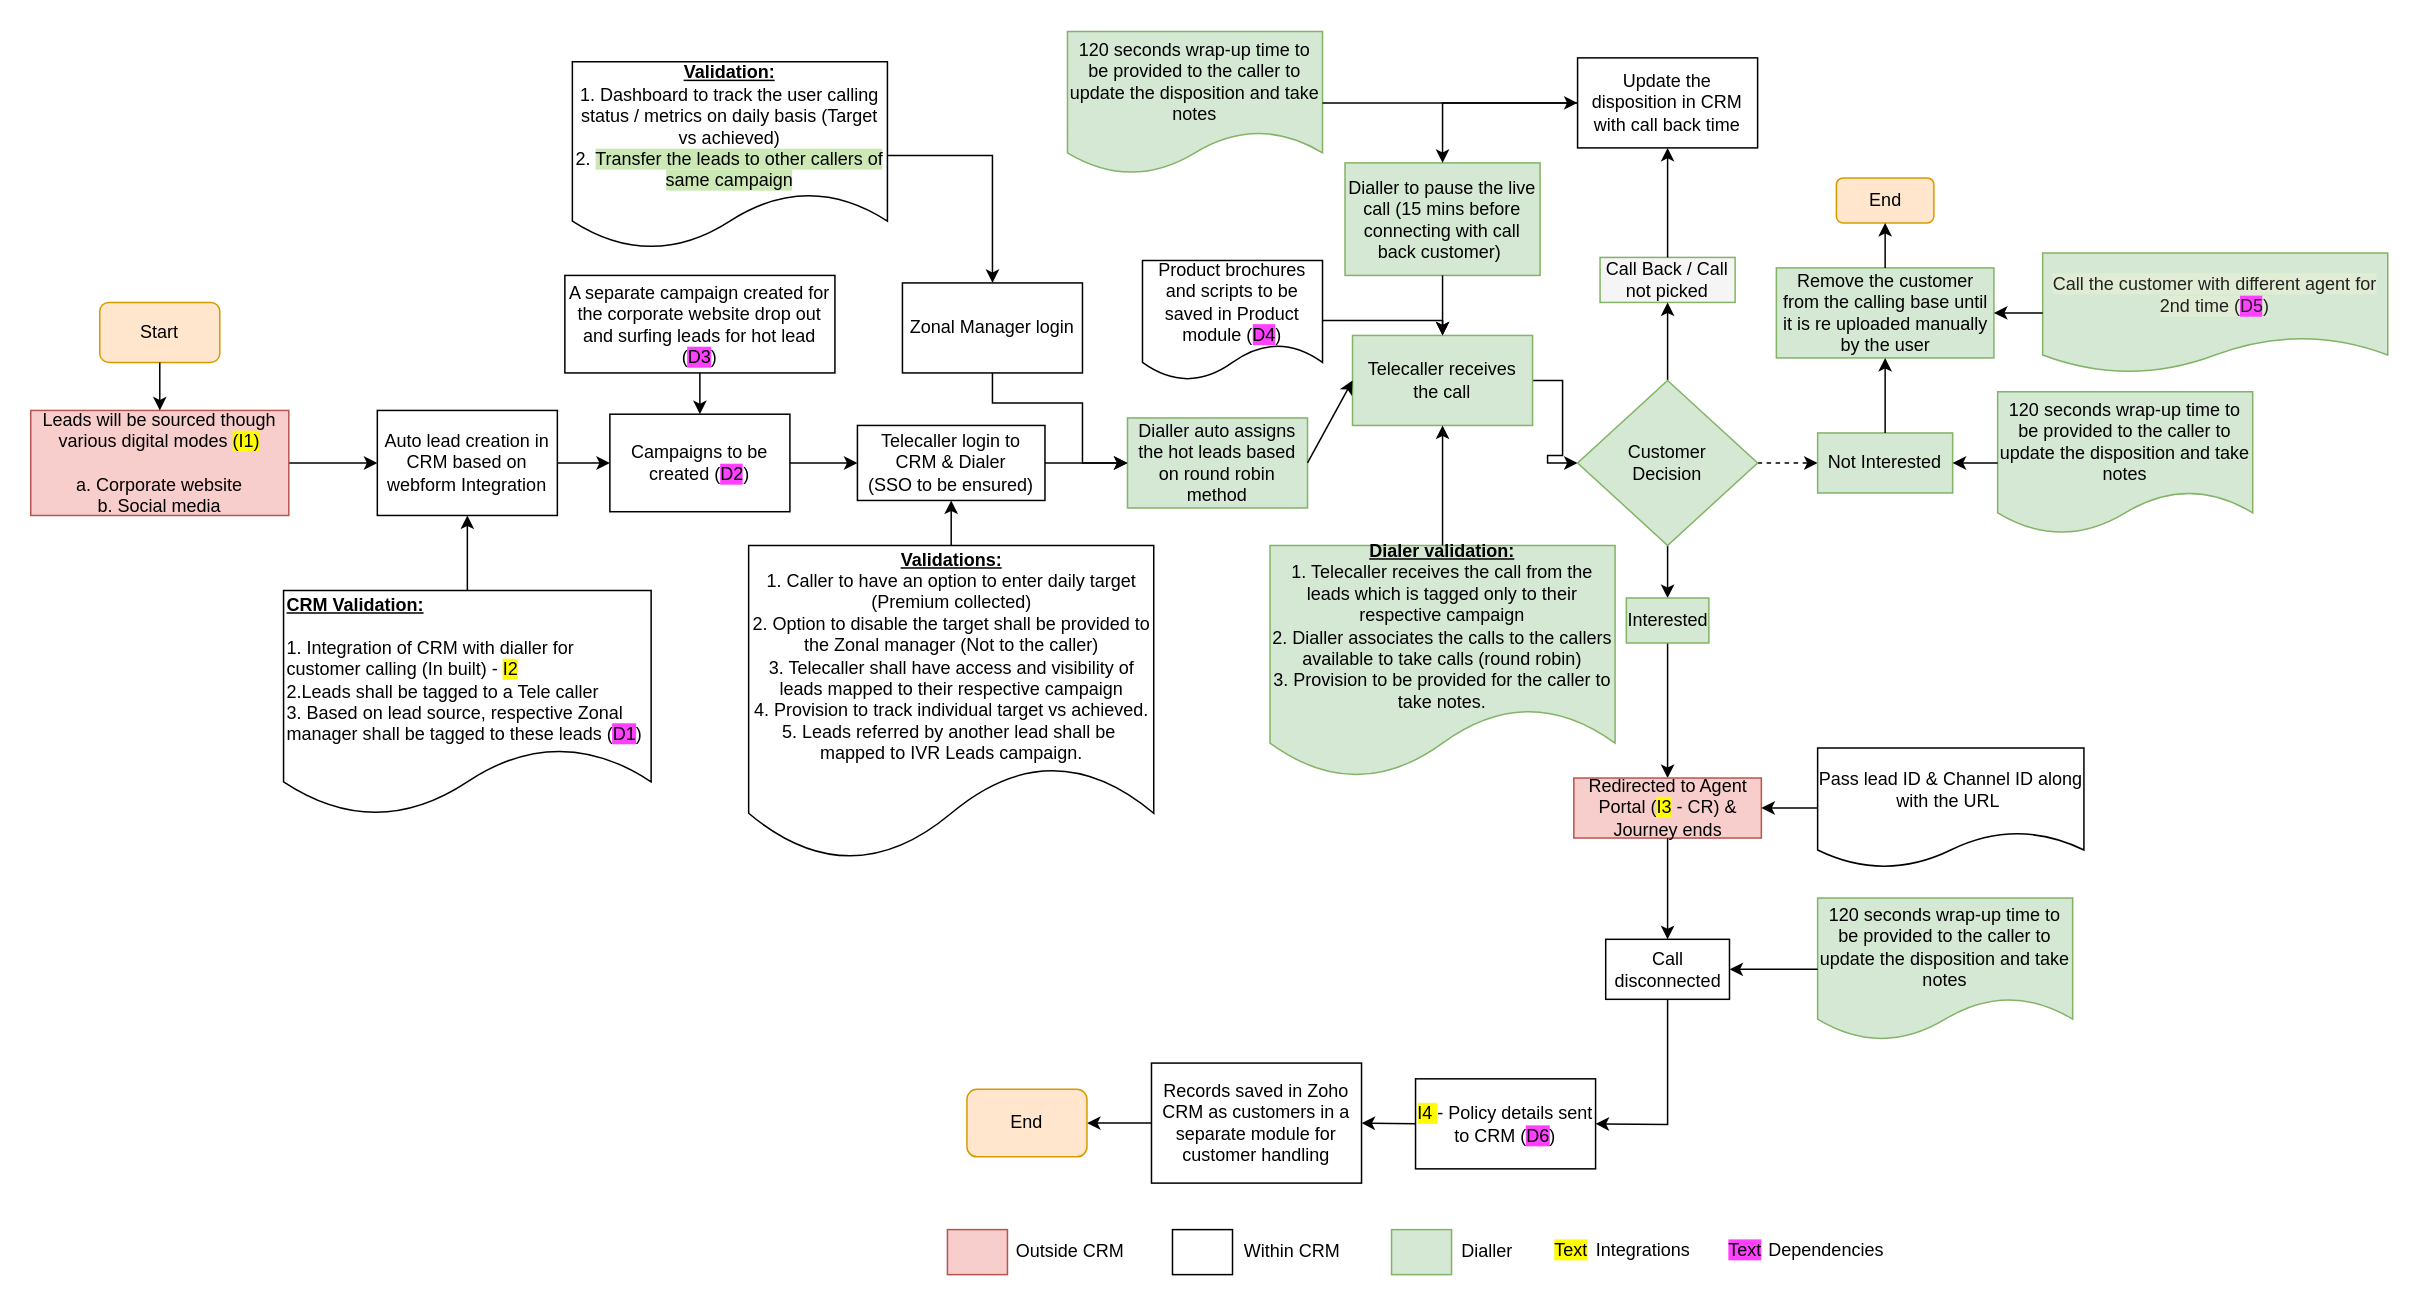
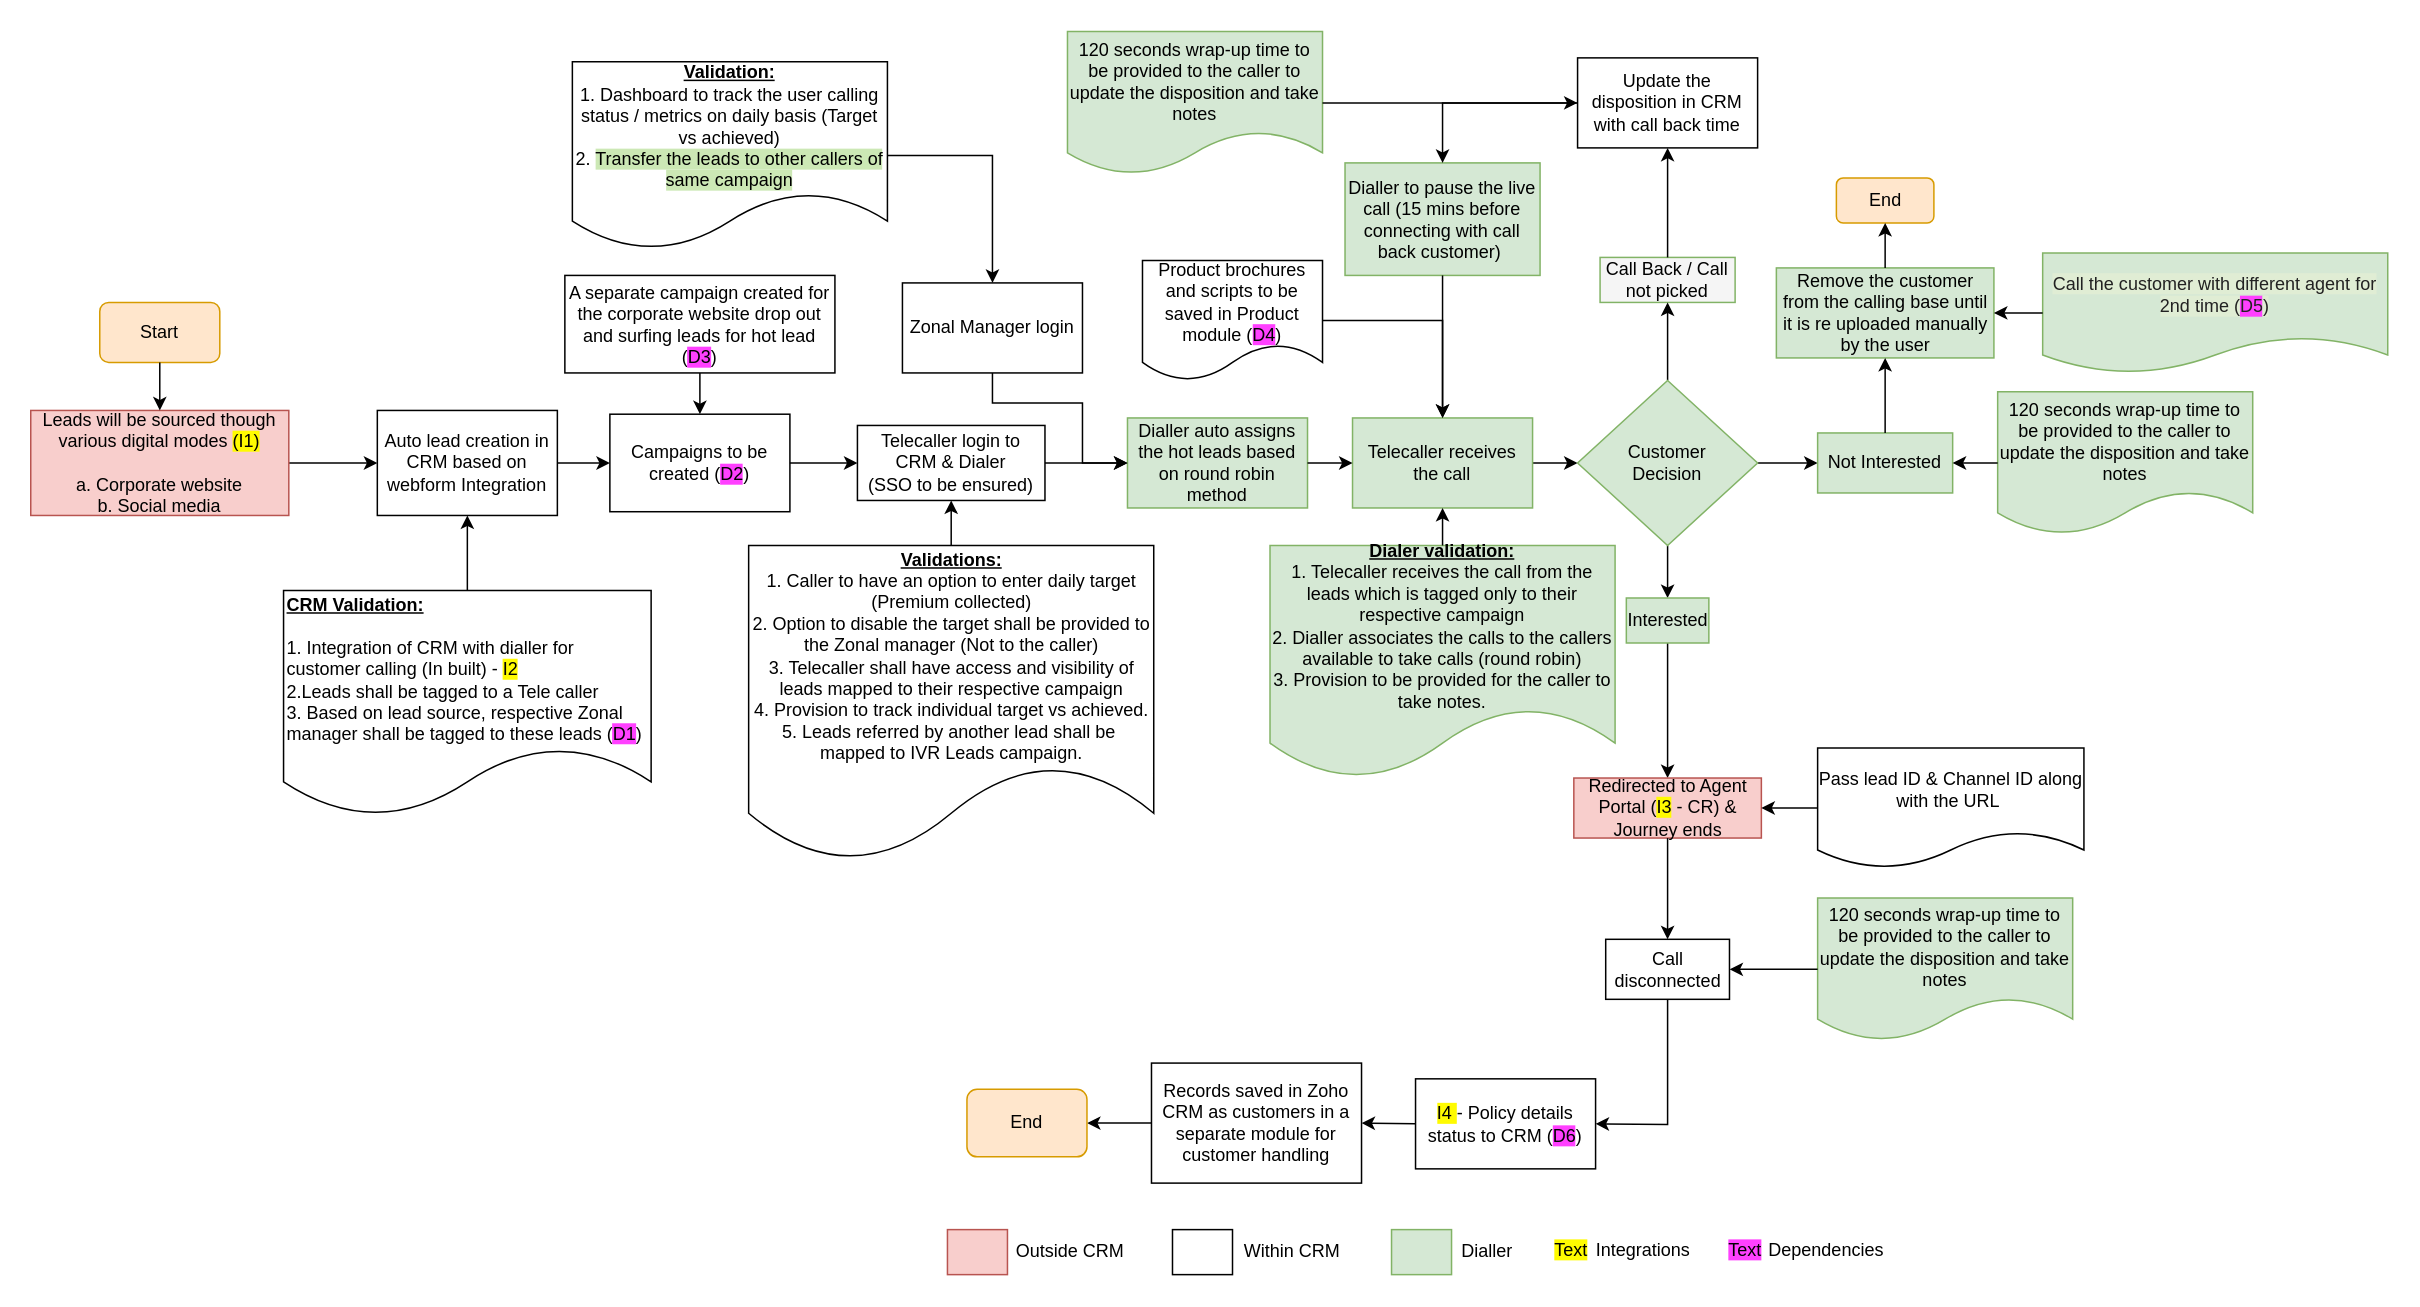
node "Telecaller receives the call": moved (1442, 380) -> (1442, 463)
edge "Customer Decision" -> "Not Interested": style dashed -> solid
node "I4 - Policy details sent to CRM (D6)": label "I4 - Policy details sent to CRM (D6)" -> "I4 - Policy details status to CRM (D6)"
